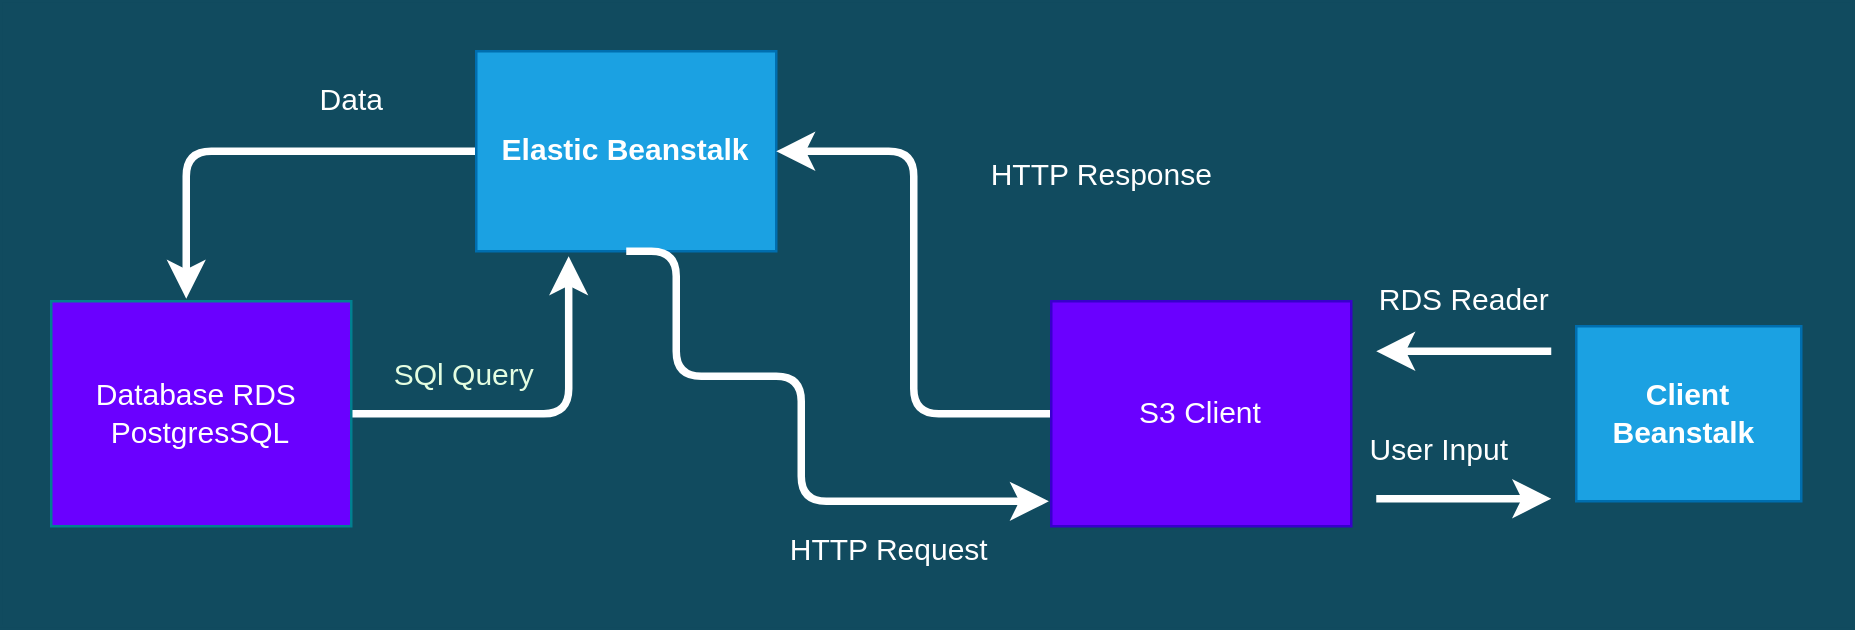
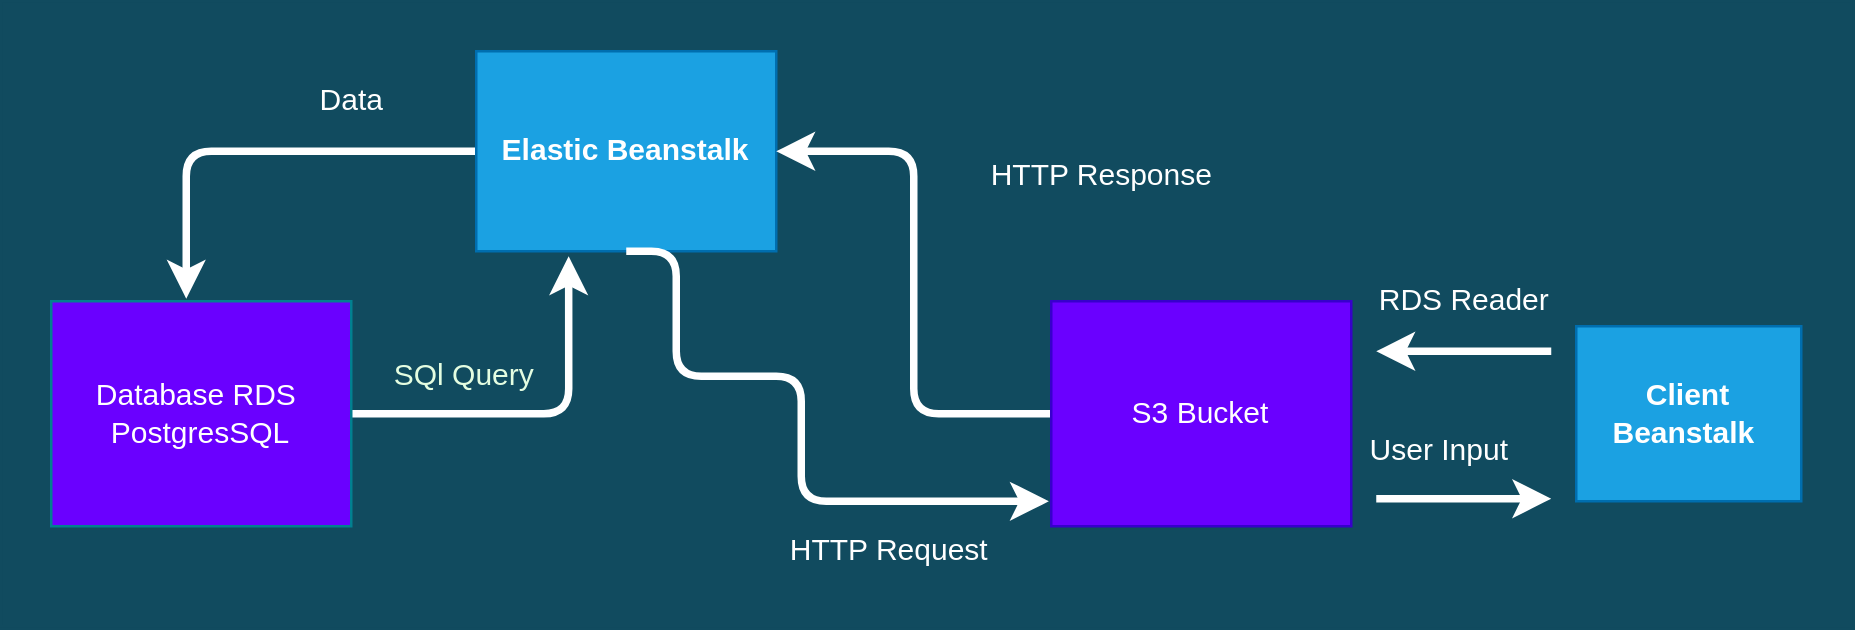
node "S3 Client": label "S3 Client" -> "S3 Bucket"
